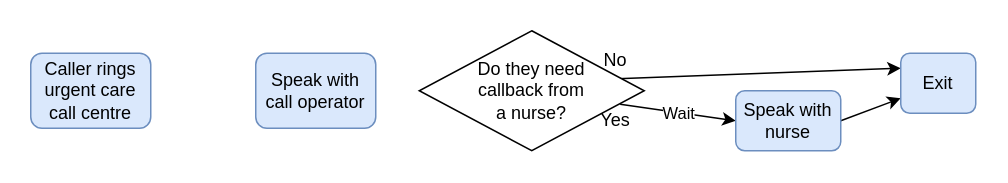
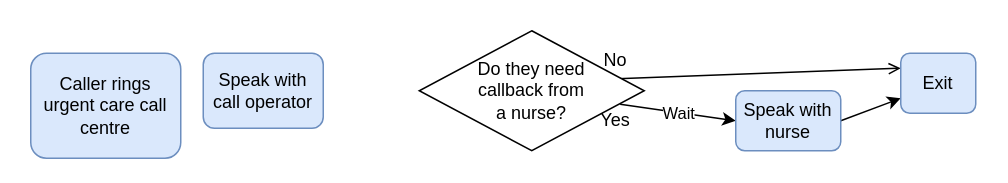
edge "Do they need callback from a nurse?" -> "Exit": arrowhead classic -> open
node "Caller rings urgent care call centre": size 120x75 -> 150x105
node "Speak with call operator": moved (316, 91) -> (263, 91)
